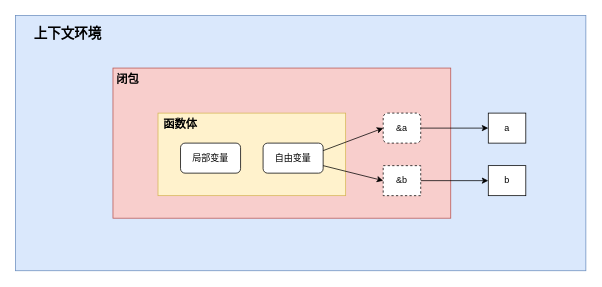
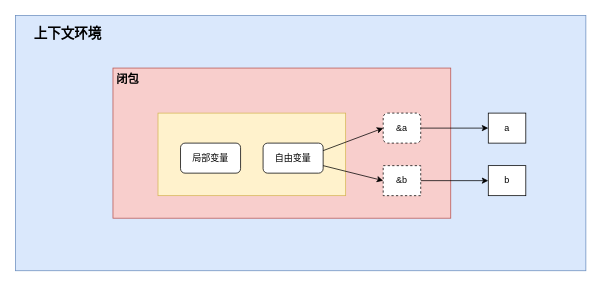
node "函数体": removed
